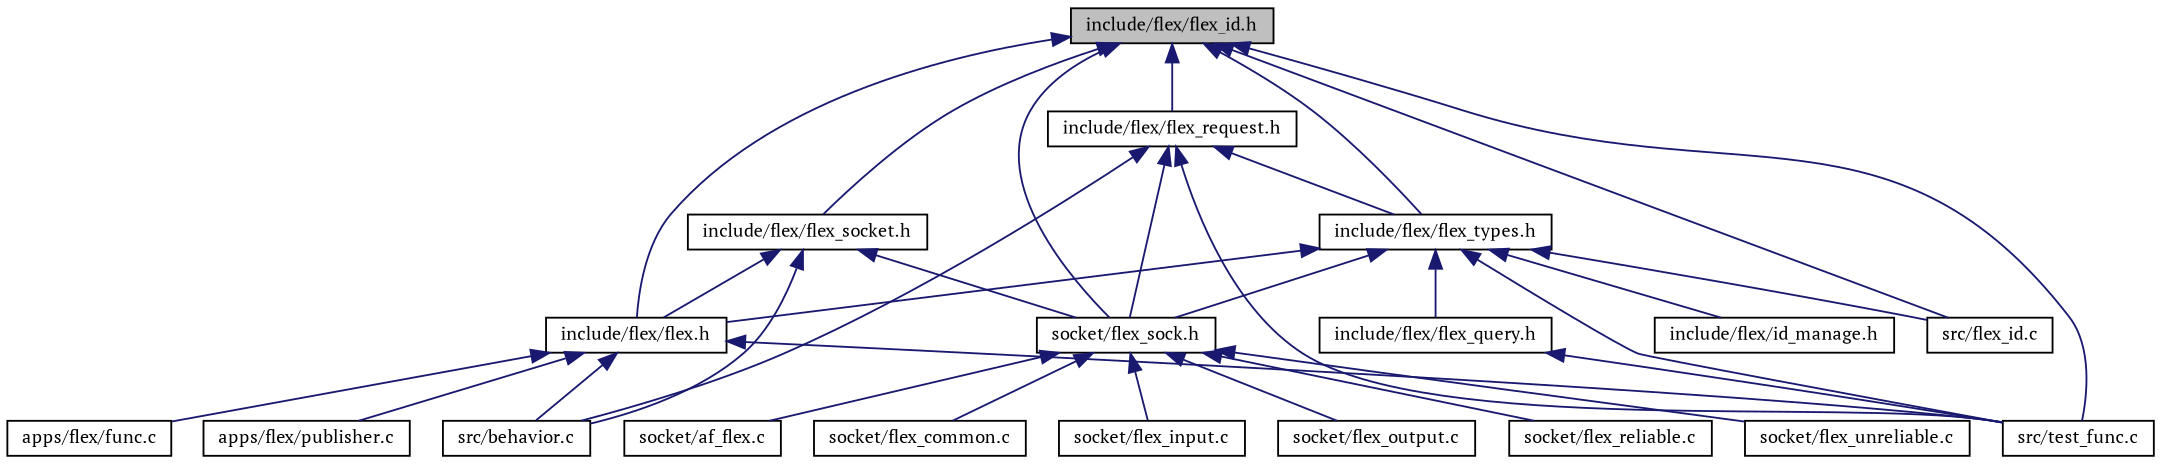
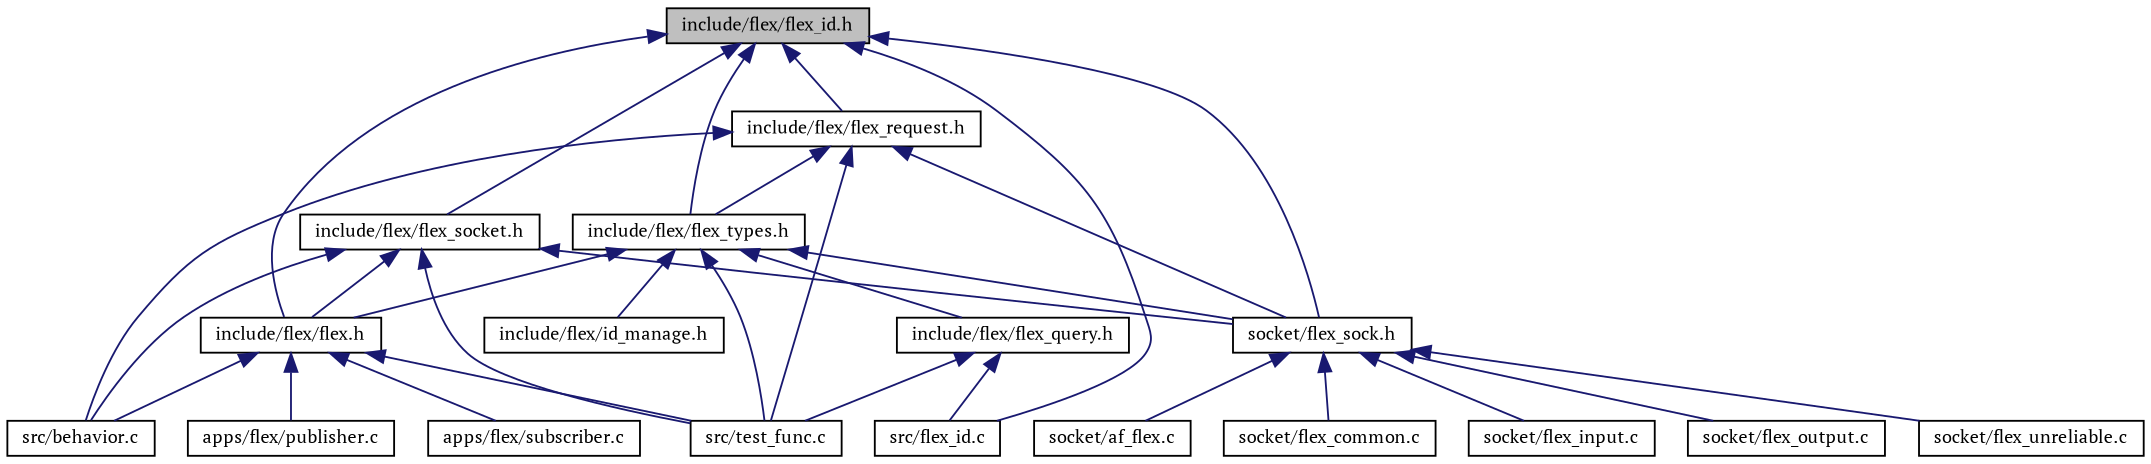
edge "src/test_func.c" -> "include/flex/flex_id.h": now "src/test_func.c" -> "include/flex/flex_socket.h"
edge "src/flex_id.c" -> "include/flex/flex_types.h": now "src/flex_id.c" -> "include/flex/flex_query.h"
node "apps/flex/func.c": label "apps/flex/func.c" -> "apps/flex/subscriber.c"
node "socket/flex_reliable.c": removed
